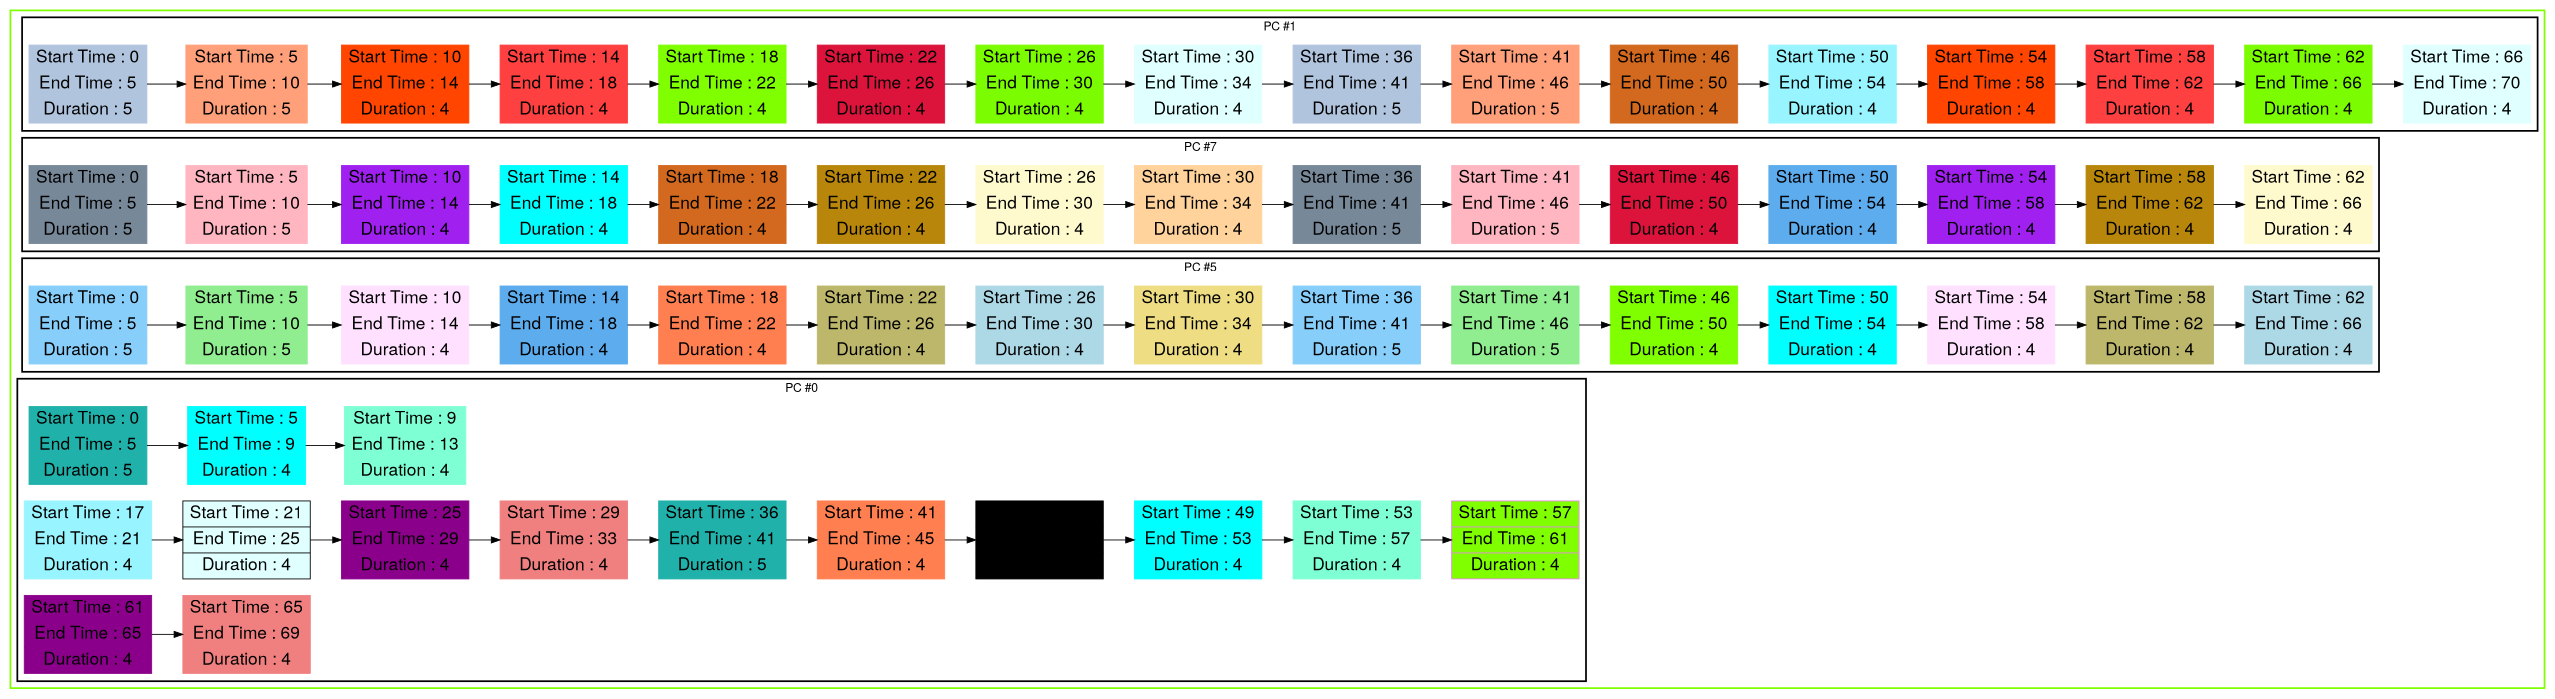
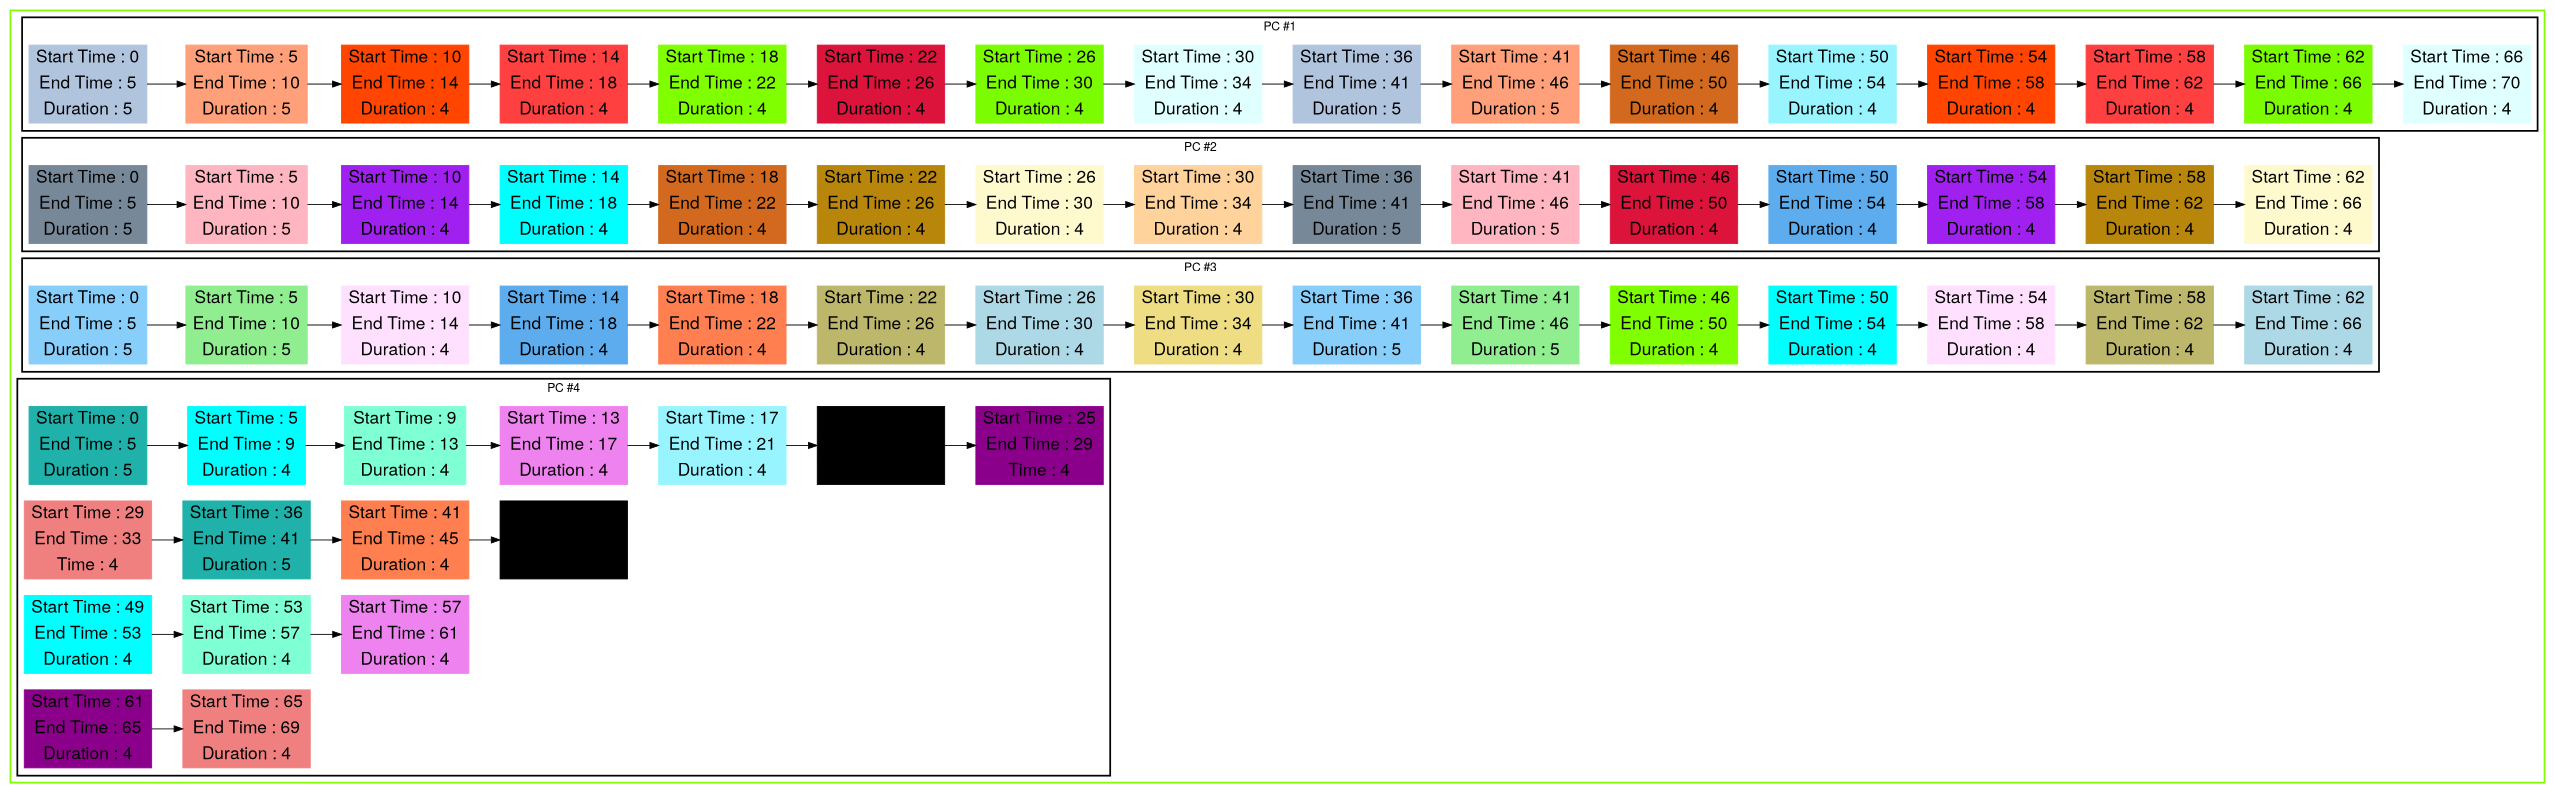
cluster "PC #7": label "PC #7" -> "PC #2"
cluster "PC #5": label "PC #5" -> "PC #3"
cluster "PC #0": label "PC #0" -> "PC #4"
node "Start Time : 13": added
node "Start Time : 21": fillcolor lightcyan -> cornflower
edge "Start Time : 25" -> "Start Time : 29": removed
edge "Start Time : 45" -> "Start Time : 49": removed
node "Start Time : 57": fillcolor chartreuse -> violet
node "Start Time : 25": text "Duration : 4" -> "Time : 4"
node "Start Time : 29": text "Duration : 4" -> "Time : 4"
